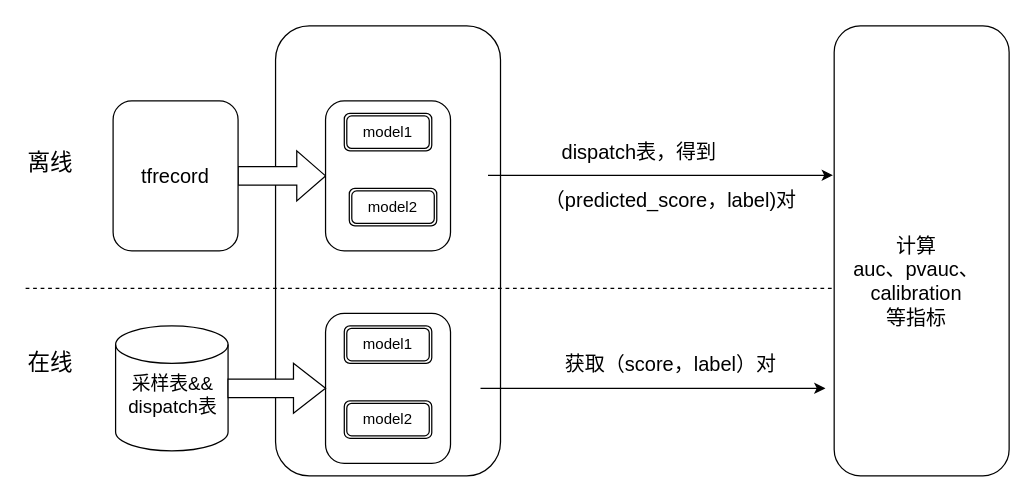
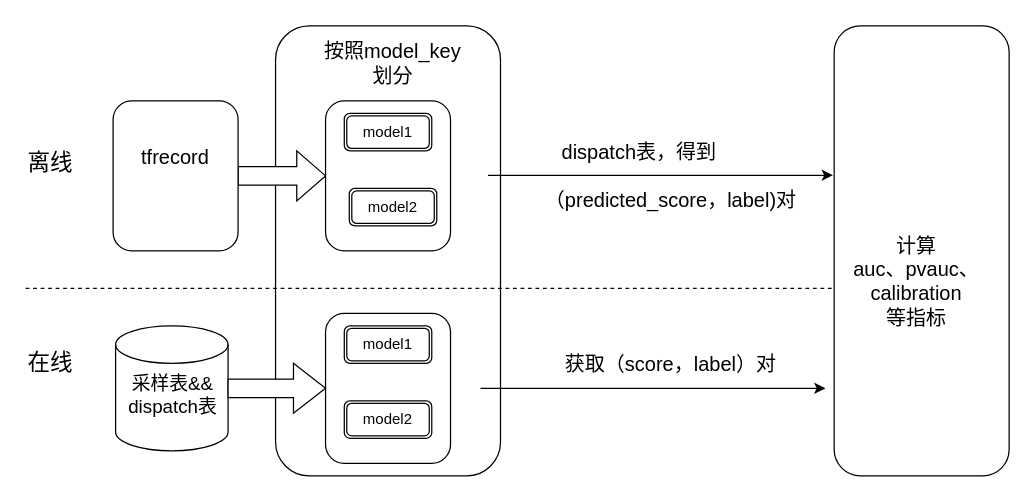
node "按照model_key划分": added
node "tfrecord": moved (176, 176) -> (176, 157)
